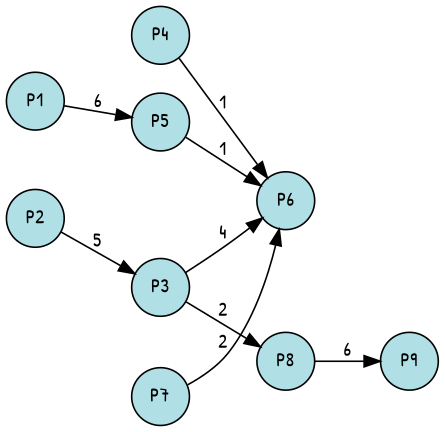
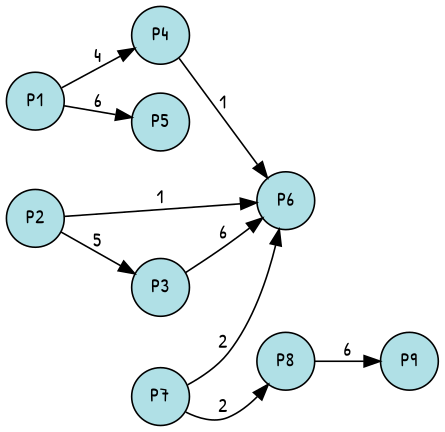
edge "P1" -> "P4": added, label "4"
edge "P5" -> "P6": now "P2" -> "P6"
edge "P3" -> "P6": label "4" -> "6"
edge "P3" -> "P8": now "P7" -> "P8"
